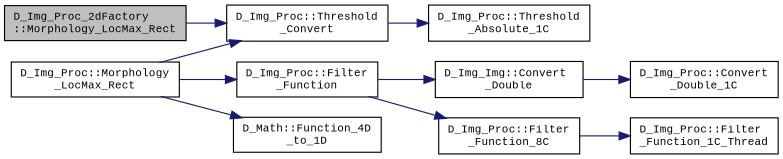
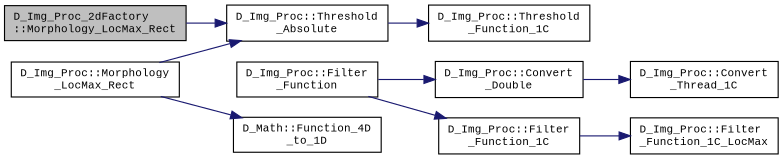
node "D_Img_Proc::Threshold _Convert": label "D_Img_Proc::Threshold _Convert" -> "D_Img_Proc::Threshold _Absolute"
node "D_Img_Proc::Threshold _Absolute_1C": label "D_Img_Proc::Threshold _Absolute_1C" -> "D_Img_Proc::Threshold _Function_1C"
edge "D_Img_Proc::Morphology _LocMax_Rect" -> "D_Img_Proc::Filter _Function": removed
node "D_Img_Img::Convert _Double": label "D_Img_Img::Convert _Double" -> "D_Img_Proc::Convert _Double"
node "D_Img_Proc::Convert _Double_1C": label "D_Img_Proc::Convert _Double_1C" -> "D_Img_Proc::Convert _Thread_1C"
node "D_Img_Proc::Filter _Function_8C": label "D_Img_Proc::Filter _Function_8C" -> "D_Img_Proc::Filter _Function_1C"
node "D_Img_Proc::Filter _Function_1C_Thread": label "D_Img_Proc::Filter _Function_1C_Thread" -> "D_Img_Proc::Filter _Function_1C_LocMax"
